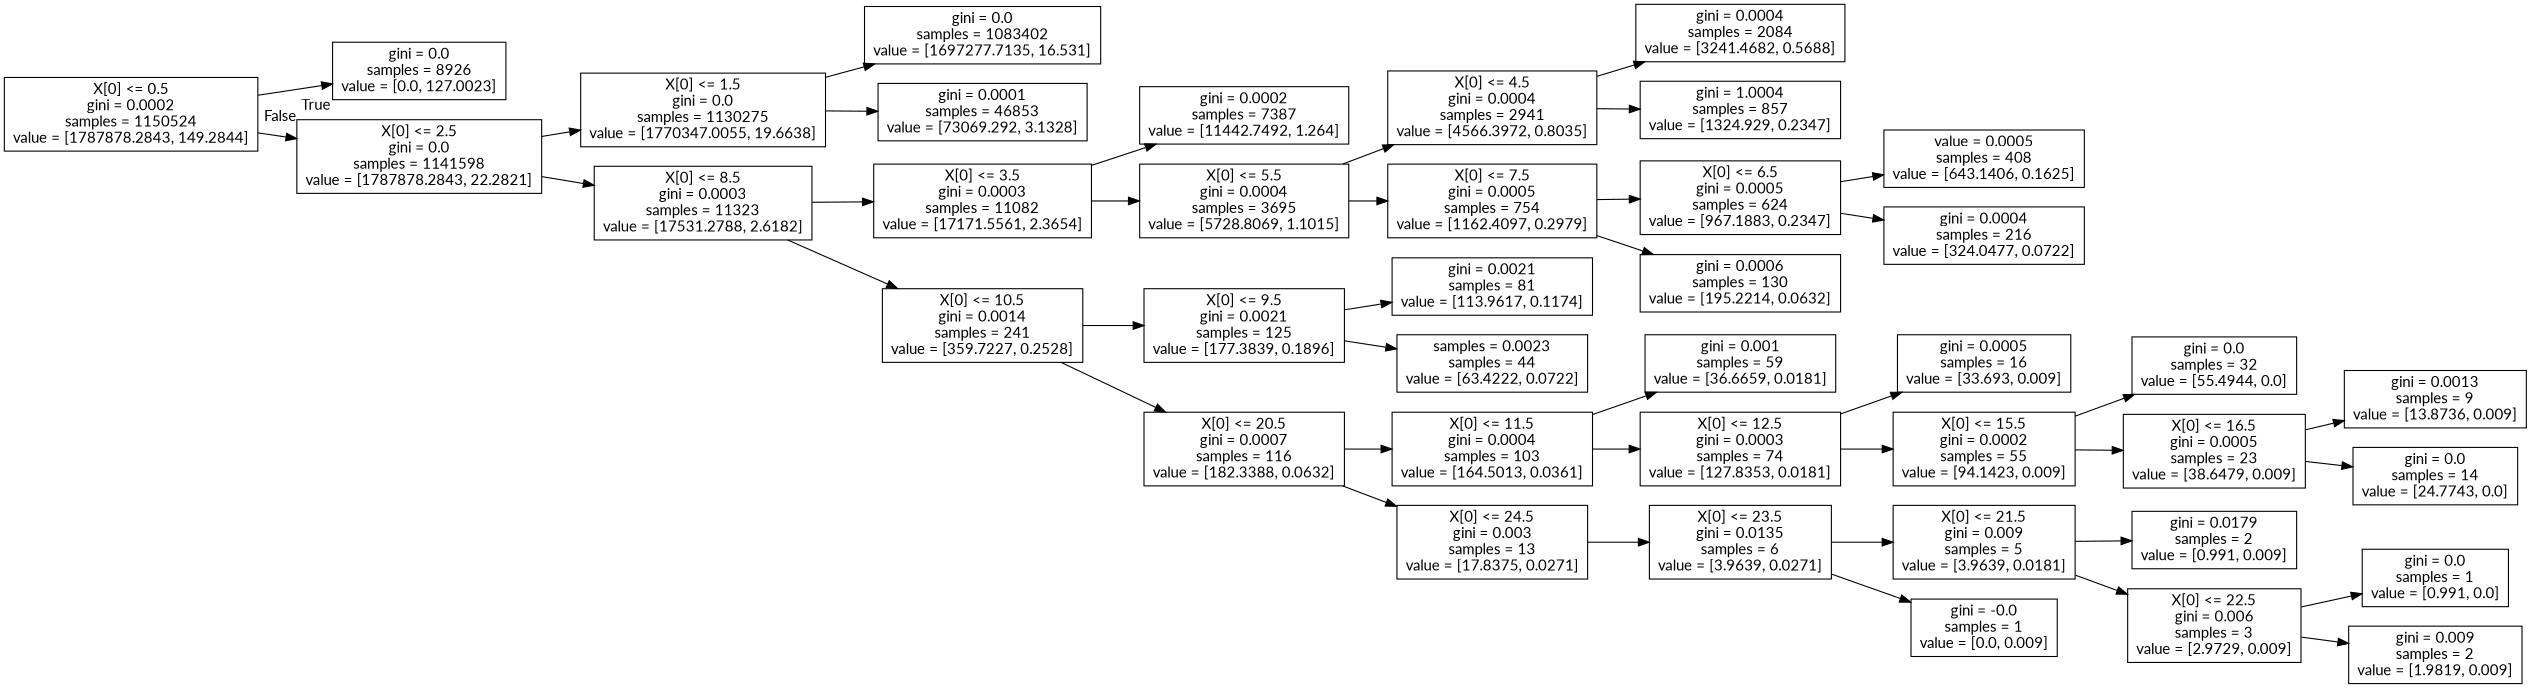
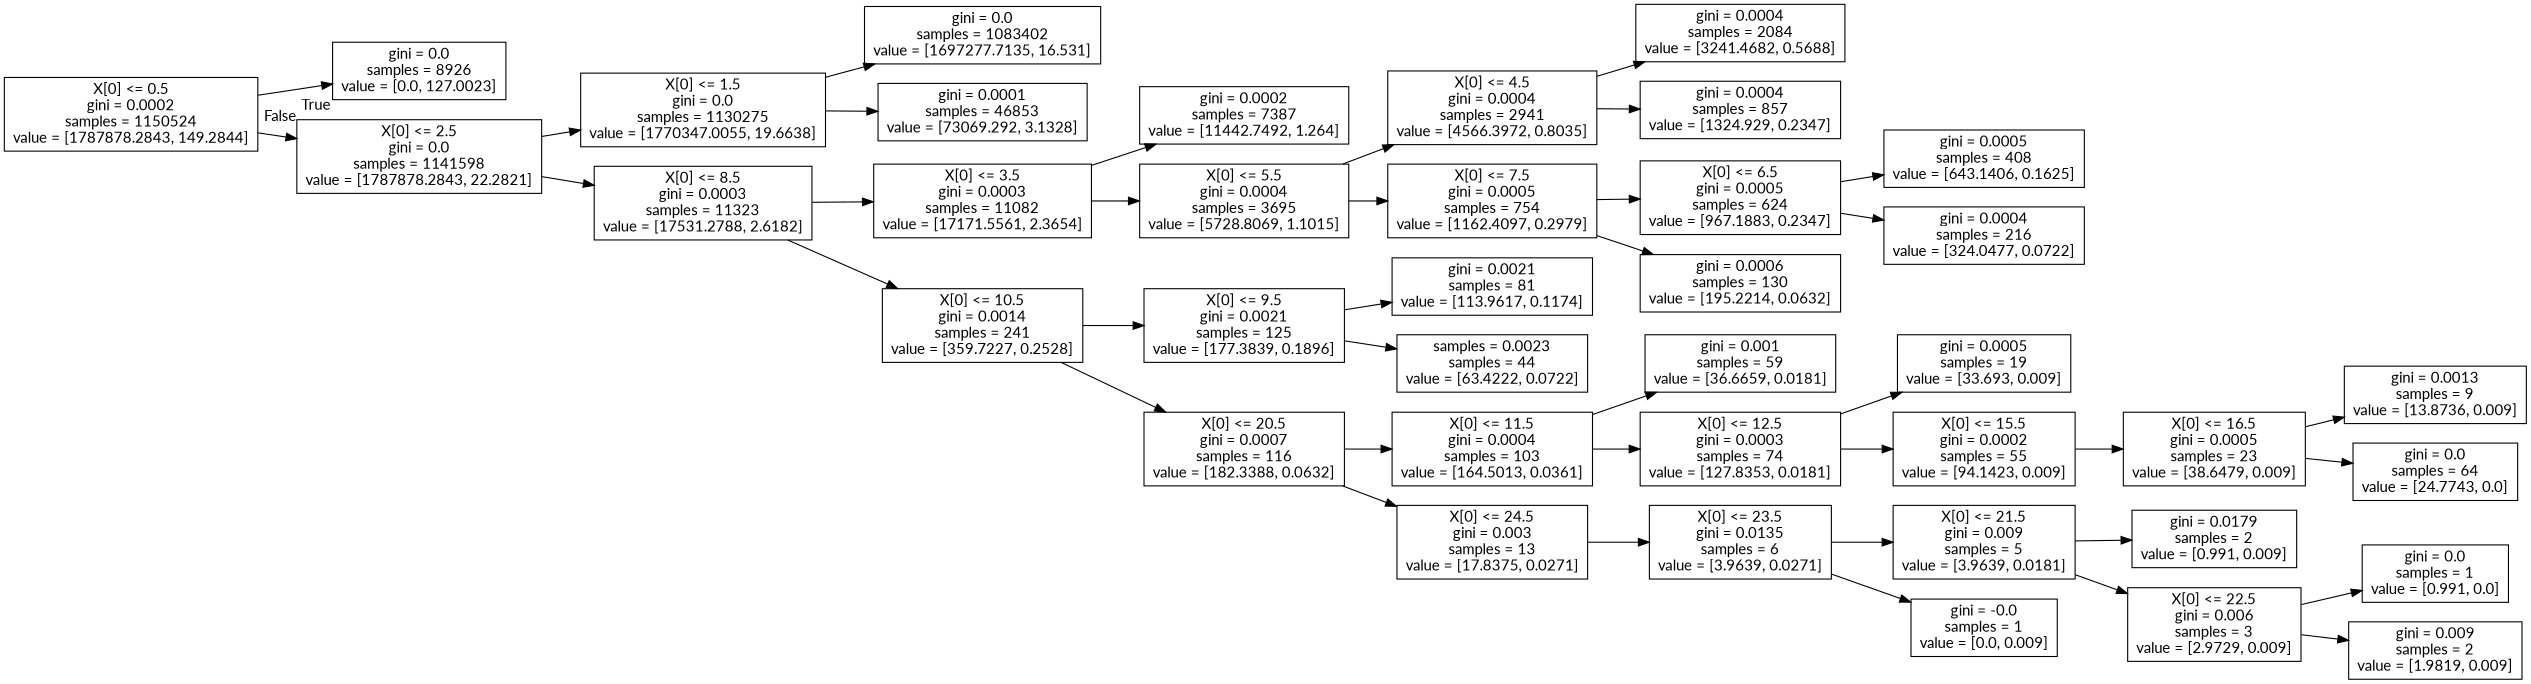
node "gini = 1.0004 samples = 857 value = [1324.929, 0.2347]": label "gini = 1.0004 samples = 857 value = [1324.929, 0.2347]" -> "gini = 0.0004 samples = 857 value = [1324.929, 0.2347]"
node "value = 0.0005 samples = 408 value = [643.1406, 0.1625]": label "value = 0.0005 samples = 408 value = [643.1406, 0.1625]" -> "gini = 0.0005 samples = 408 value = [643.1406, 0.1625]"
node "gini = 0.0005 samples = 16 value = [33.693, 0.009]": label "gini = 0.0005 samples = 16 value = [33.693, 0.009]" -> "gini = 0.0005 samples = 19 value = [33.693, 0.009]"
node "gini = 0.0 samples = 32 value = [55.4944, 0.0]": removed
node "gini = 0.0 samples = 14 value = [24.7743, 0.0]": label "gini = 0.0 samples = 14 value = [24.7743, 0.0]" -> "gini = 0.0 samples = 64 value = [24.7743, 0.0]"
